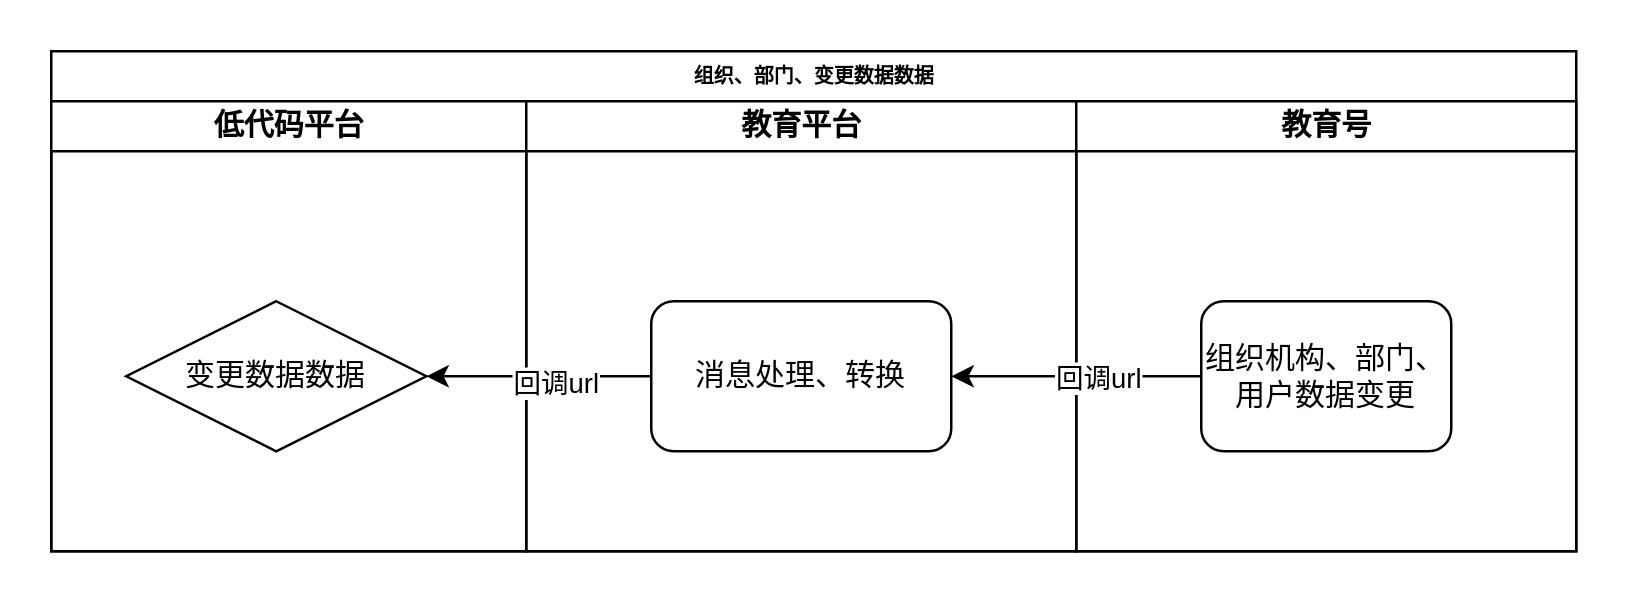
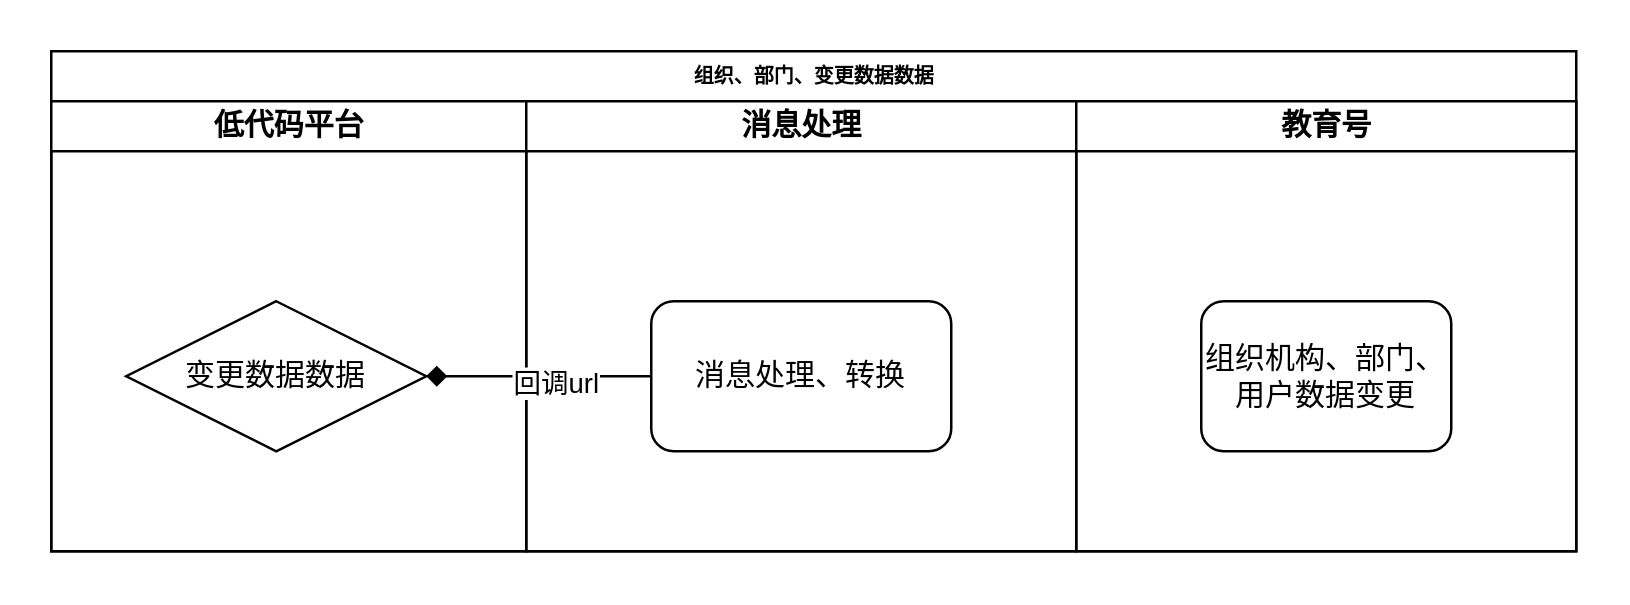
node "教育平台": label "教育平台" -> "消息处理"
edge "消息处理、转换" -> "变更数据数据": arrowhead classic -> diamond
edge "组织机构、部门、用户数据变更" -> "消息处理、转换": removed, label "回调url"
